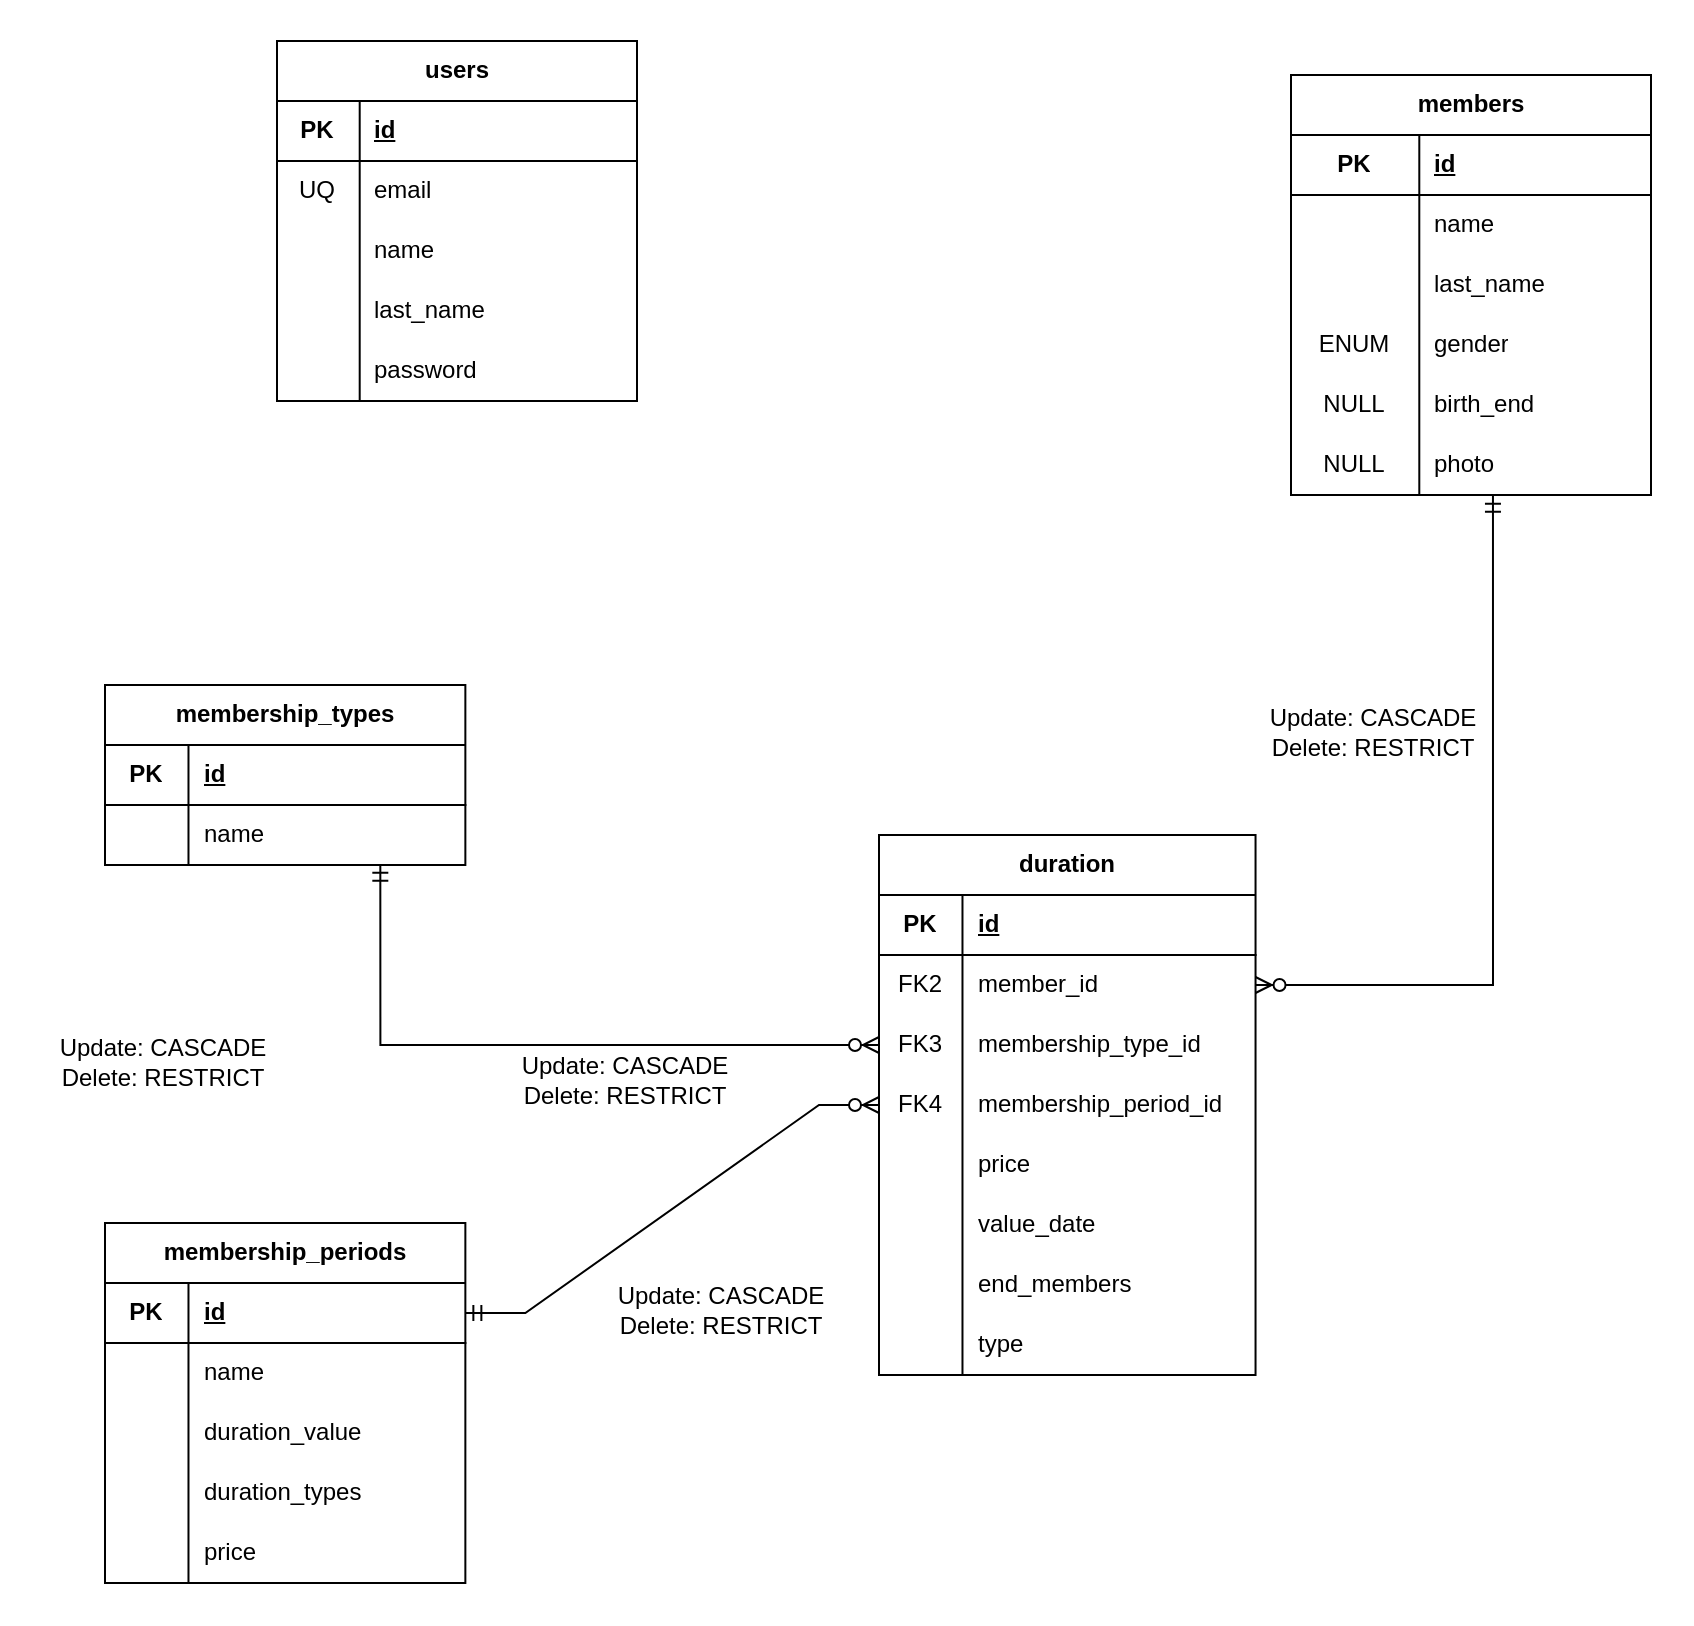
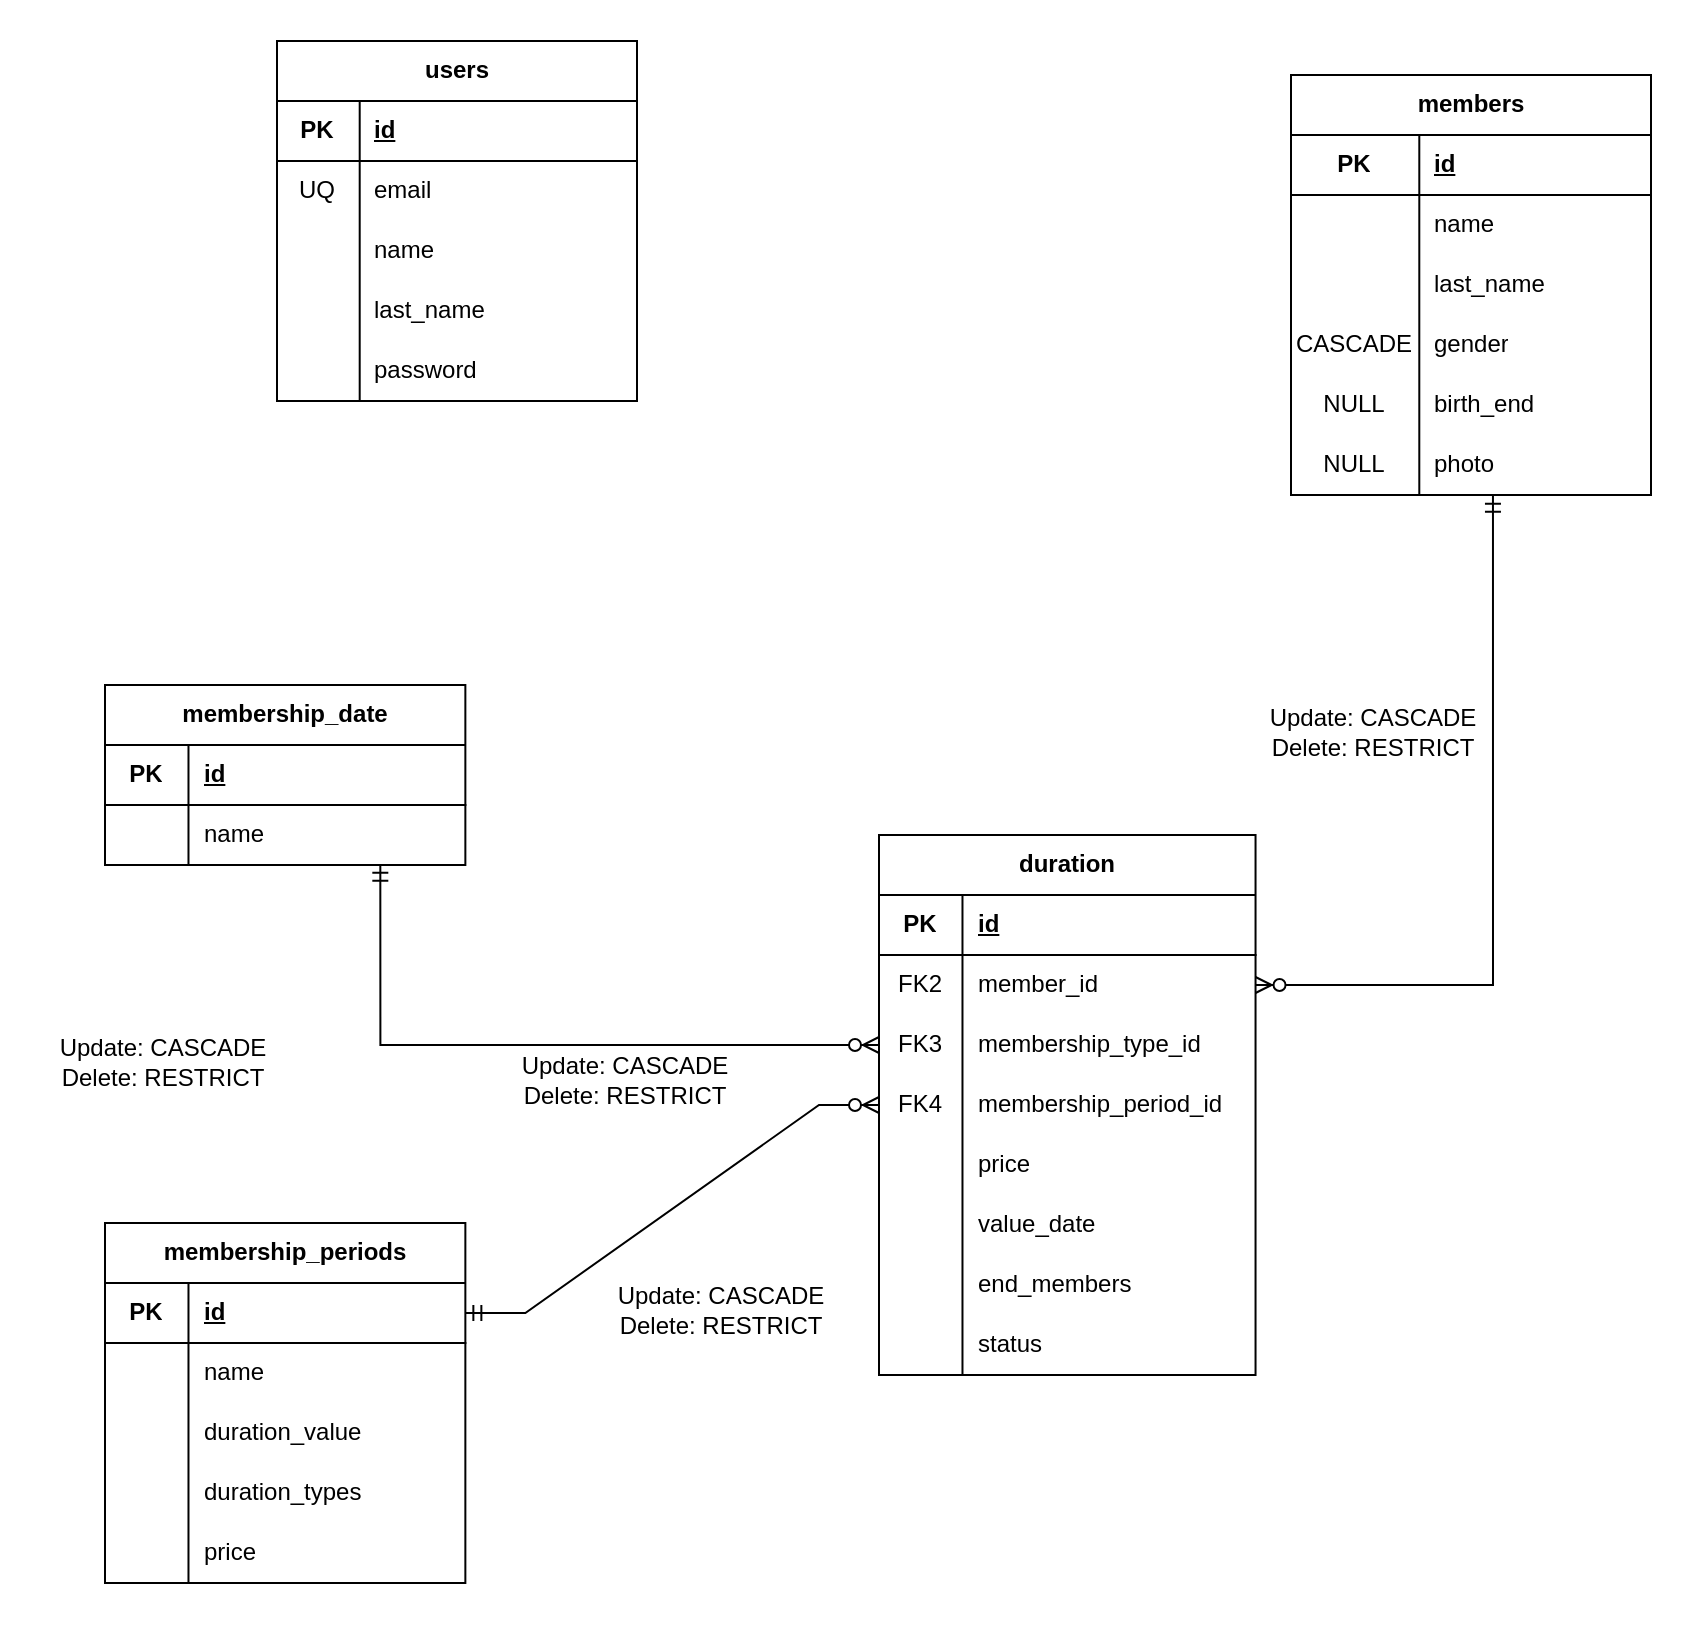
node "ENUM": label "ENUM" -> "CASCADE"
node "membership_types": label "membership_types" -> "membership_date"
node "type": label "type" -> "status"
